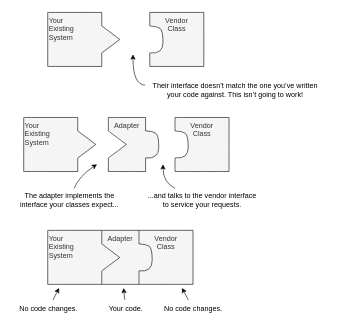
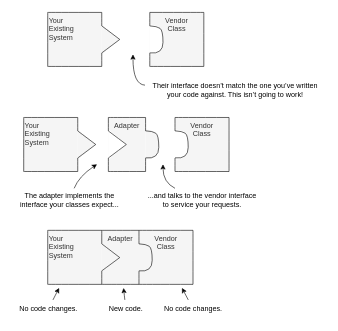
node "Your code.": label "Your code." -> "New code."
